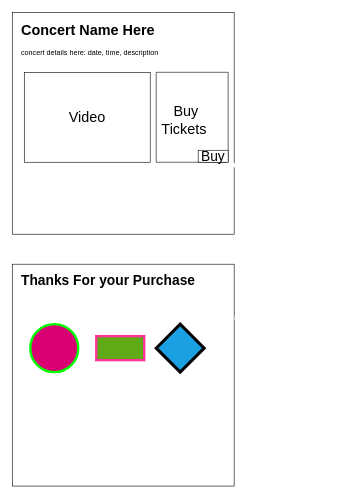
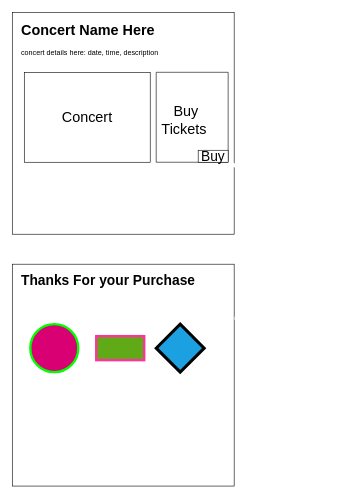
node "Video": label "Video" -> "Concert"
